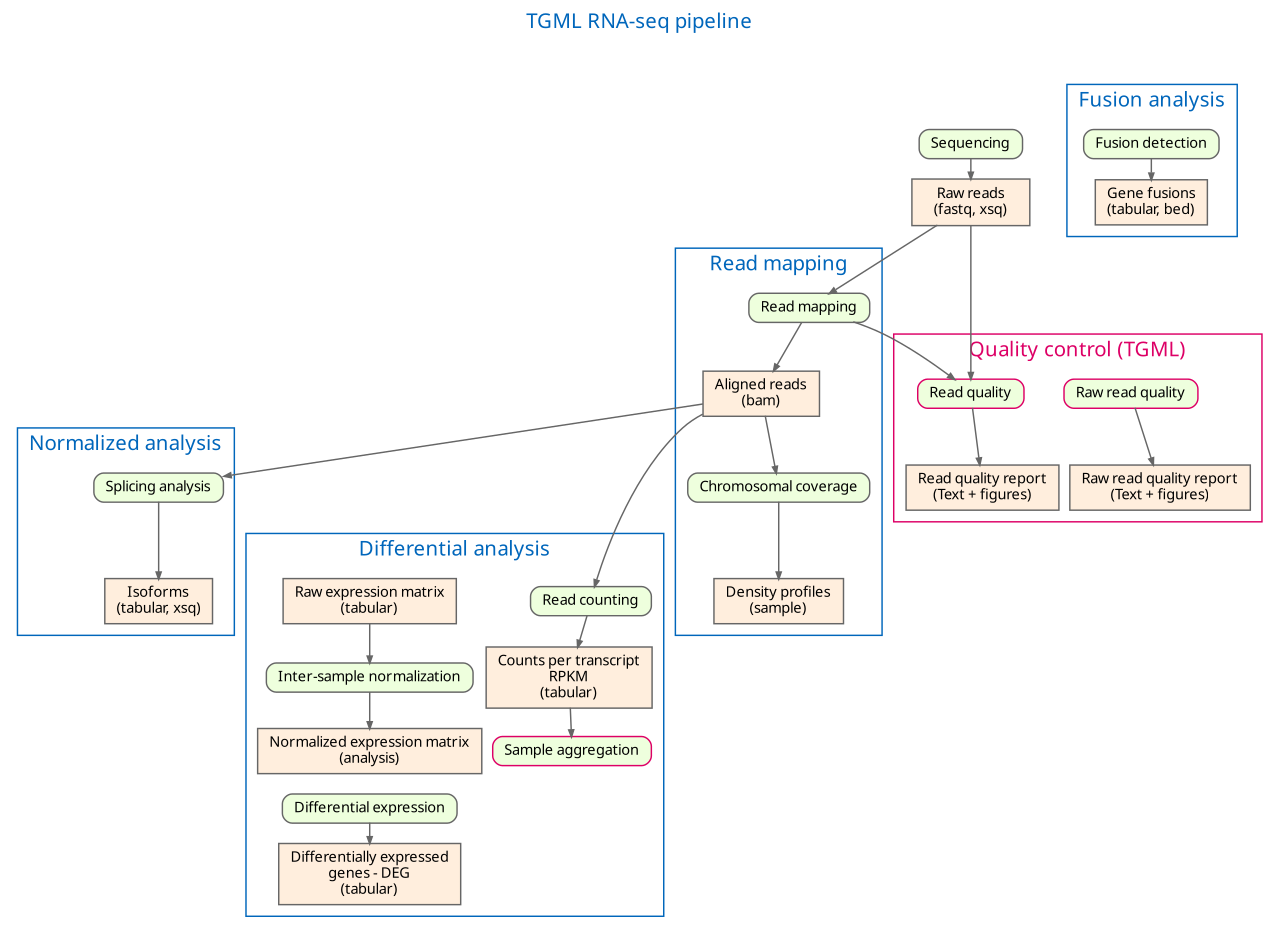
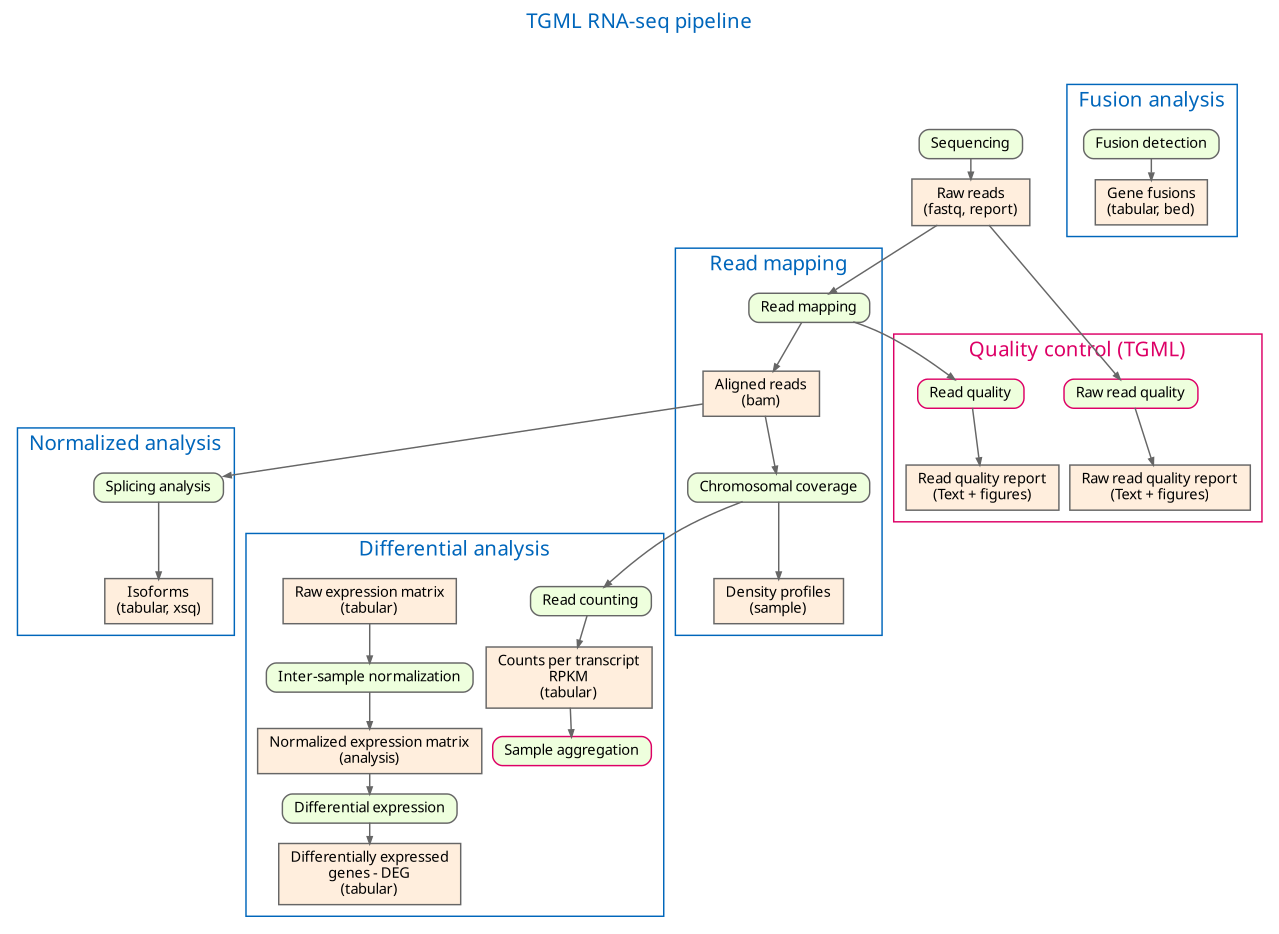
node "Raw reads": text "(fastq, xsq)" -> "(fastq, report)"
edge "Raw reads" -> "Read quality": now "Raw reads" -> "Raw read quality"
edge "Aligned reads" -> "Read counting": now "Chromosomal coverage" -> "Read counting"
edge "Normalized expression matrix" -> "Differential expression": added
